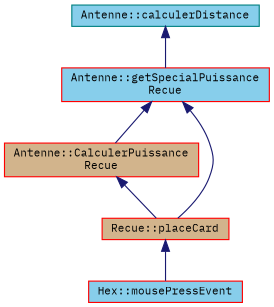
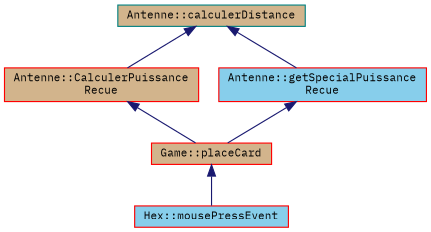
node "Antenne::calculerDistance": fillcolor skyblue -> tan
edge "Antenne::CalculerPuissance Recue" -> "Antenne::getSpecialPuissance Recue": now "Antenne::CalculerPuissance Recue" -> "Antenne::calculerDistance"
node "Recue::placeCard": label "Recue::placeCard" -> "Game::placeCard"
